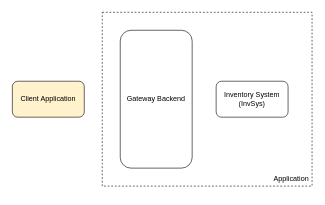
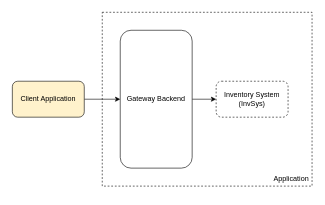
edge "Client Application" -> "Gateway Backend": added
edge "Gateway Backend" -> "Inventory System (InvSys)": added
node "Inventory System (InvSys)": style solid -> dashed
